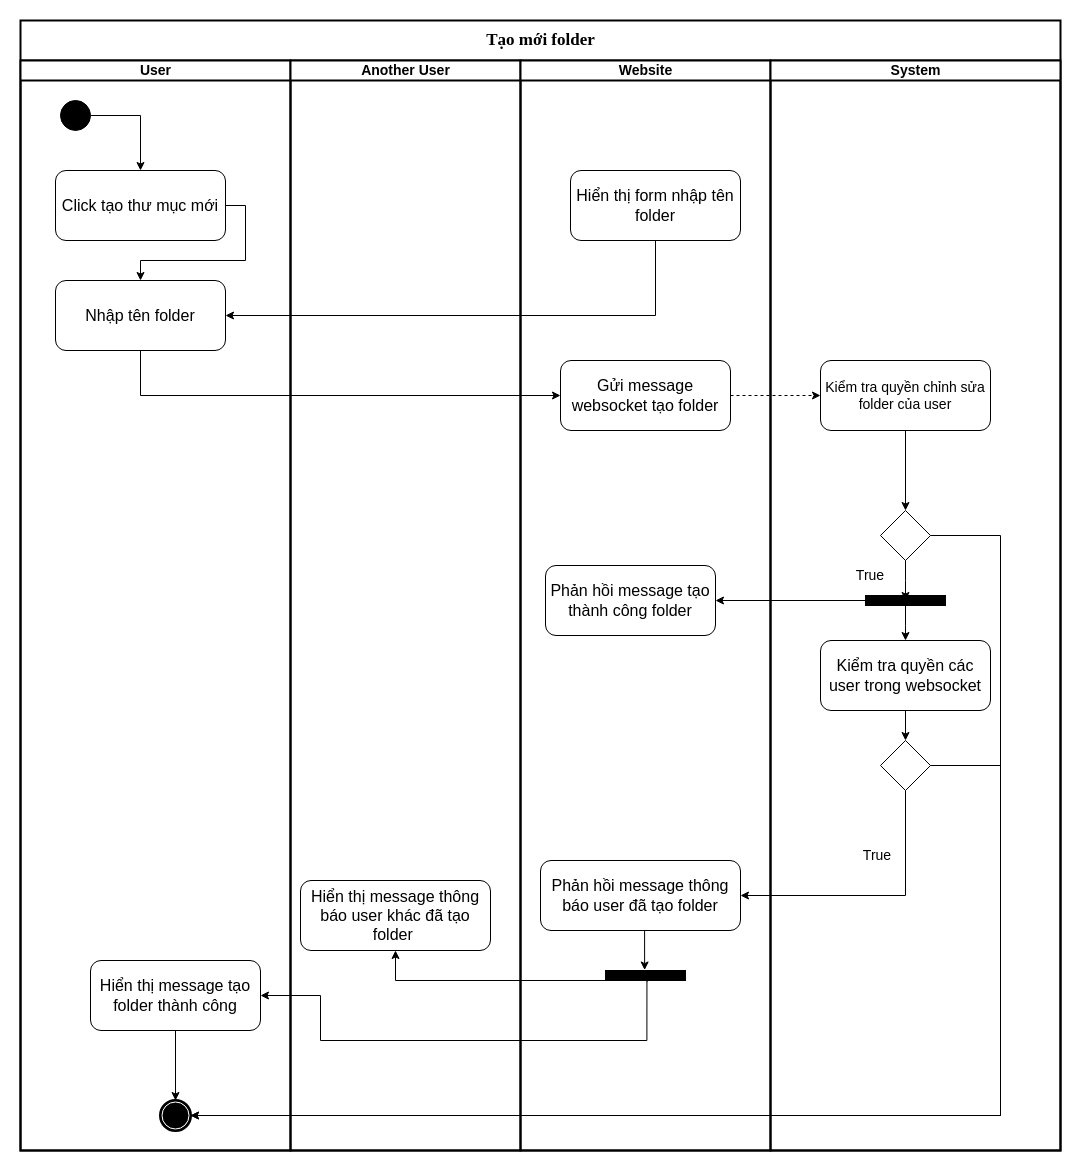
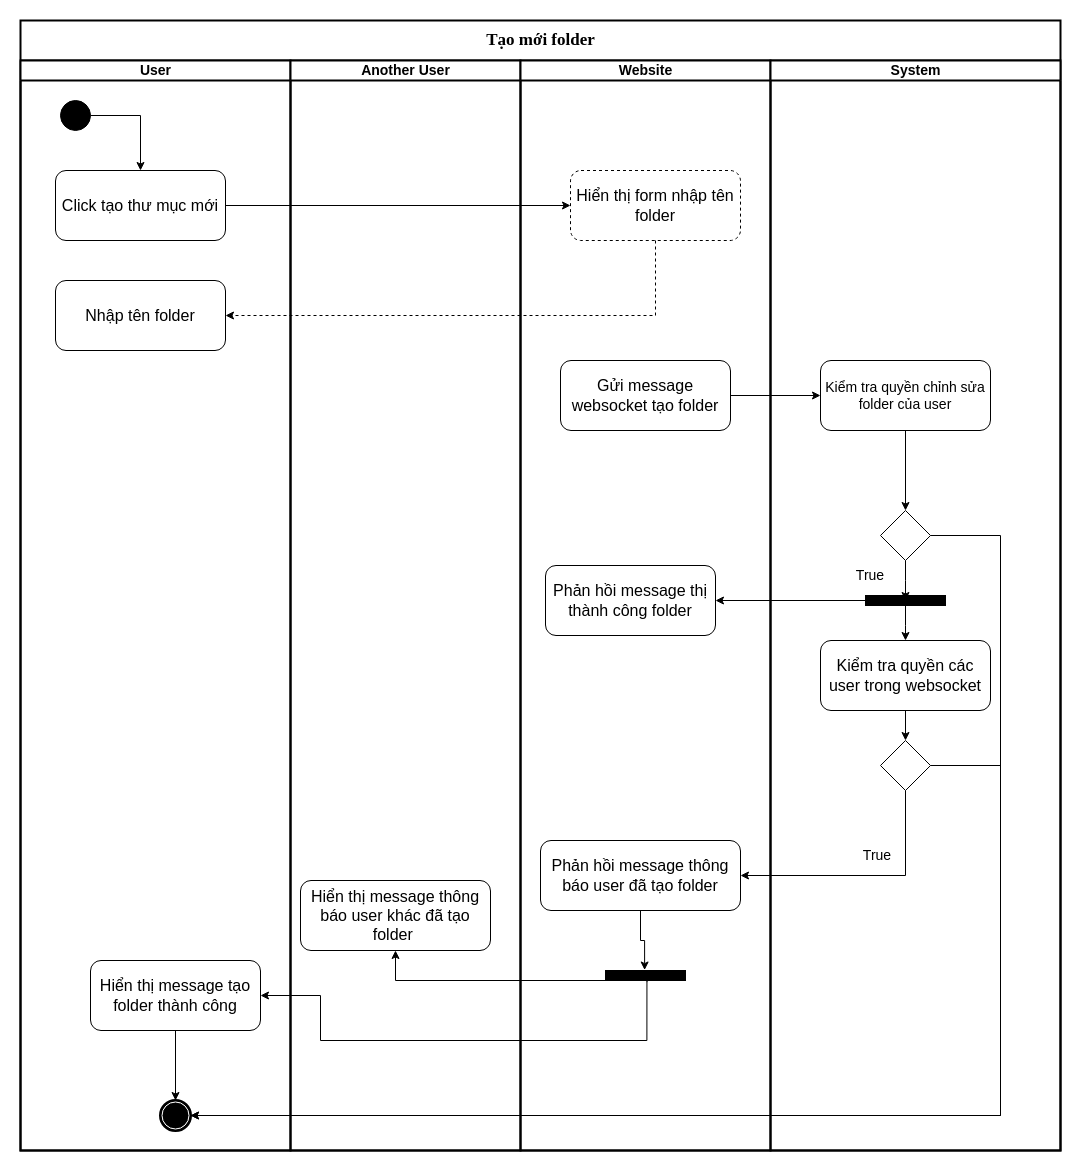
node "Hiển thị form nhập tên folder": style solid -> dashed
edge "Click tạo thư mục mới" -> "Nhập tên folder": now "Click tạo thư mục mới" -> "Hiển thị form nhập tên folder"
edge "Hiển thị form nhập tên folder" -> "Nhập tên folder": style solid -> dashed
edge "Nhập tên folder" -> "Gửi message websocket tạo folder": removed
edge "Gửi message websocket tạo folder" -> "Kiểm tra quyền chỉnh sửa folder của user": style dashed -> solid
node "Phản hồi message tạo thành công folder": label "Phản hồi message tạo thành công folder" -> "Phản hồi message thị thành công folder"
node "Phản hồi message thông báo user đã tạo folder": moved (641, 896) -> (641, 876)
